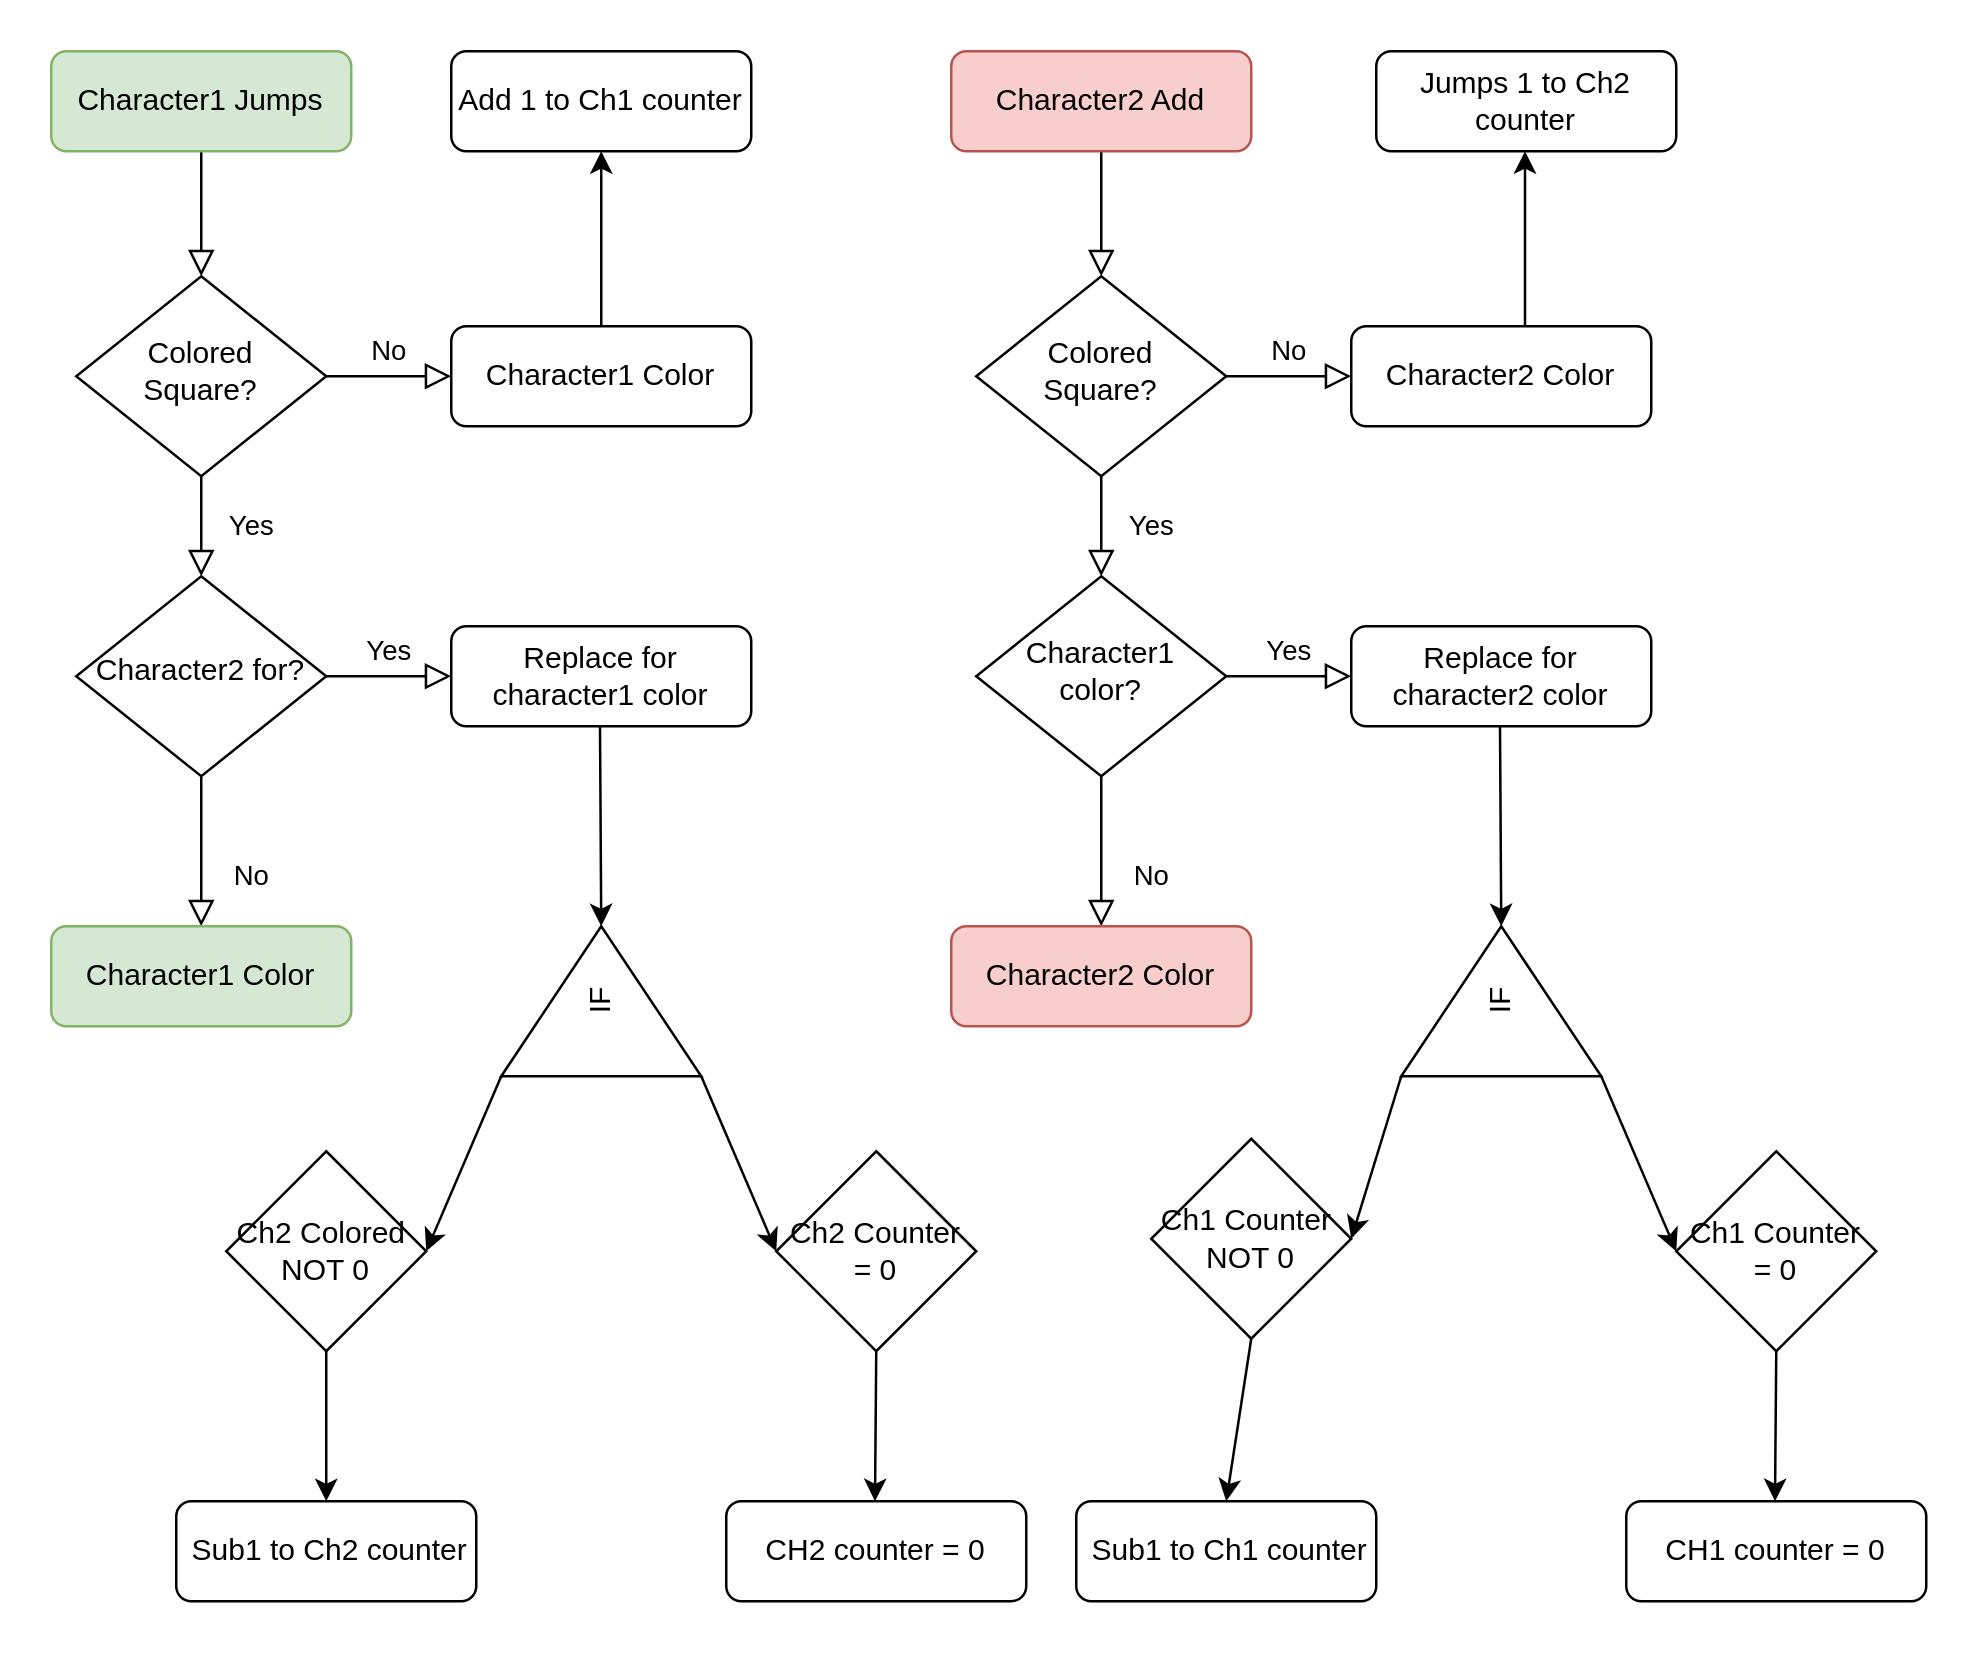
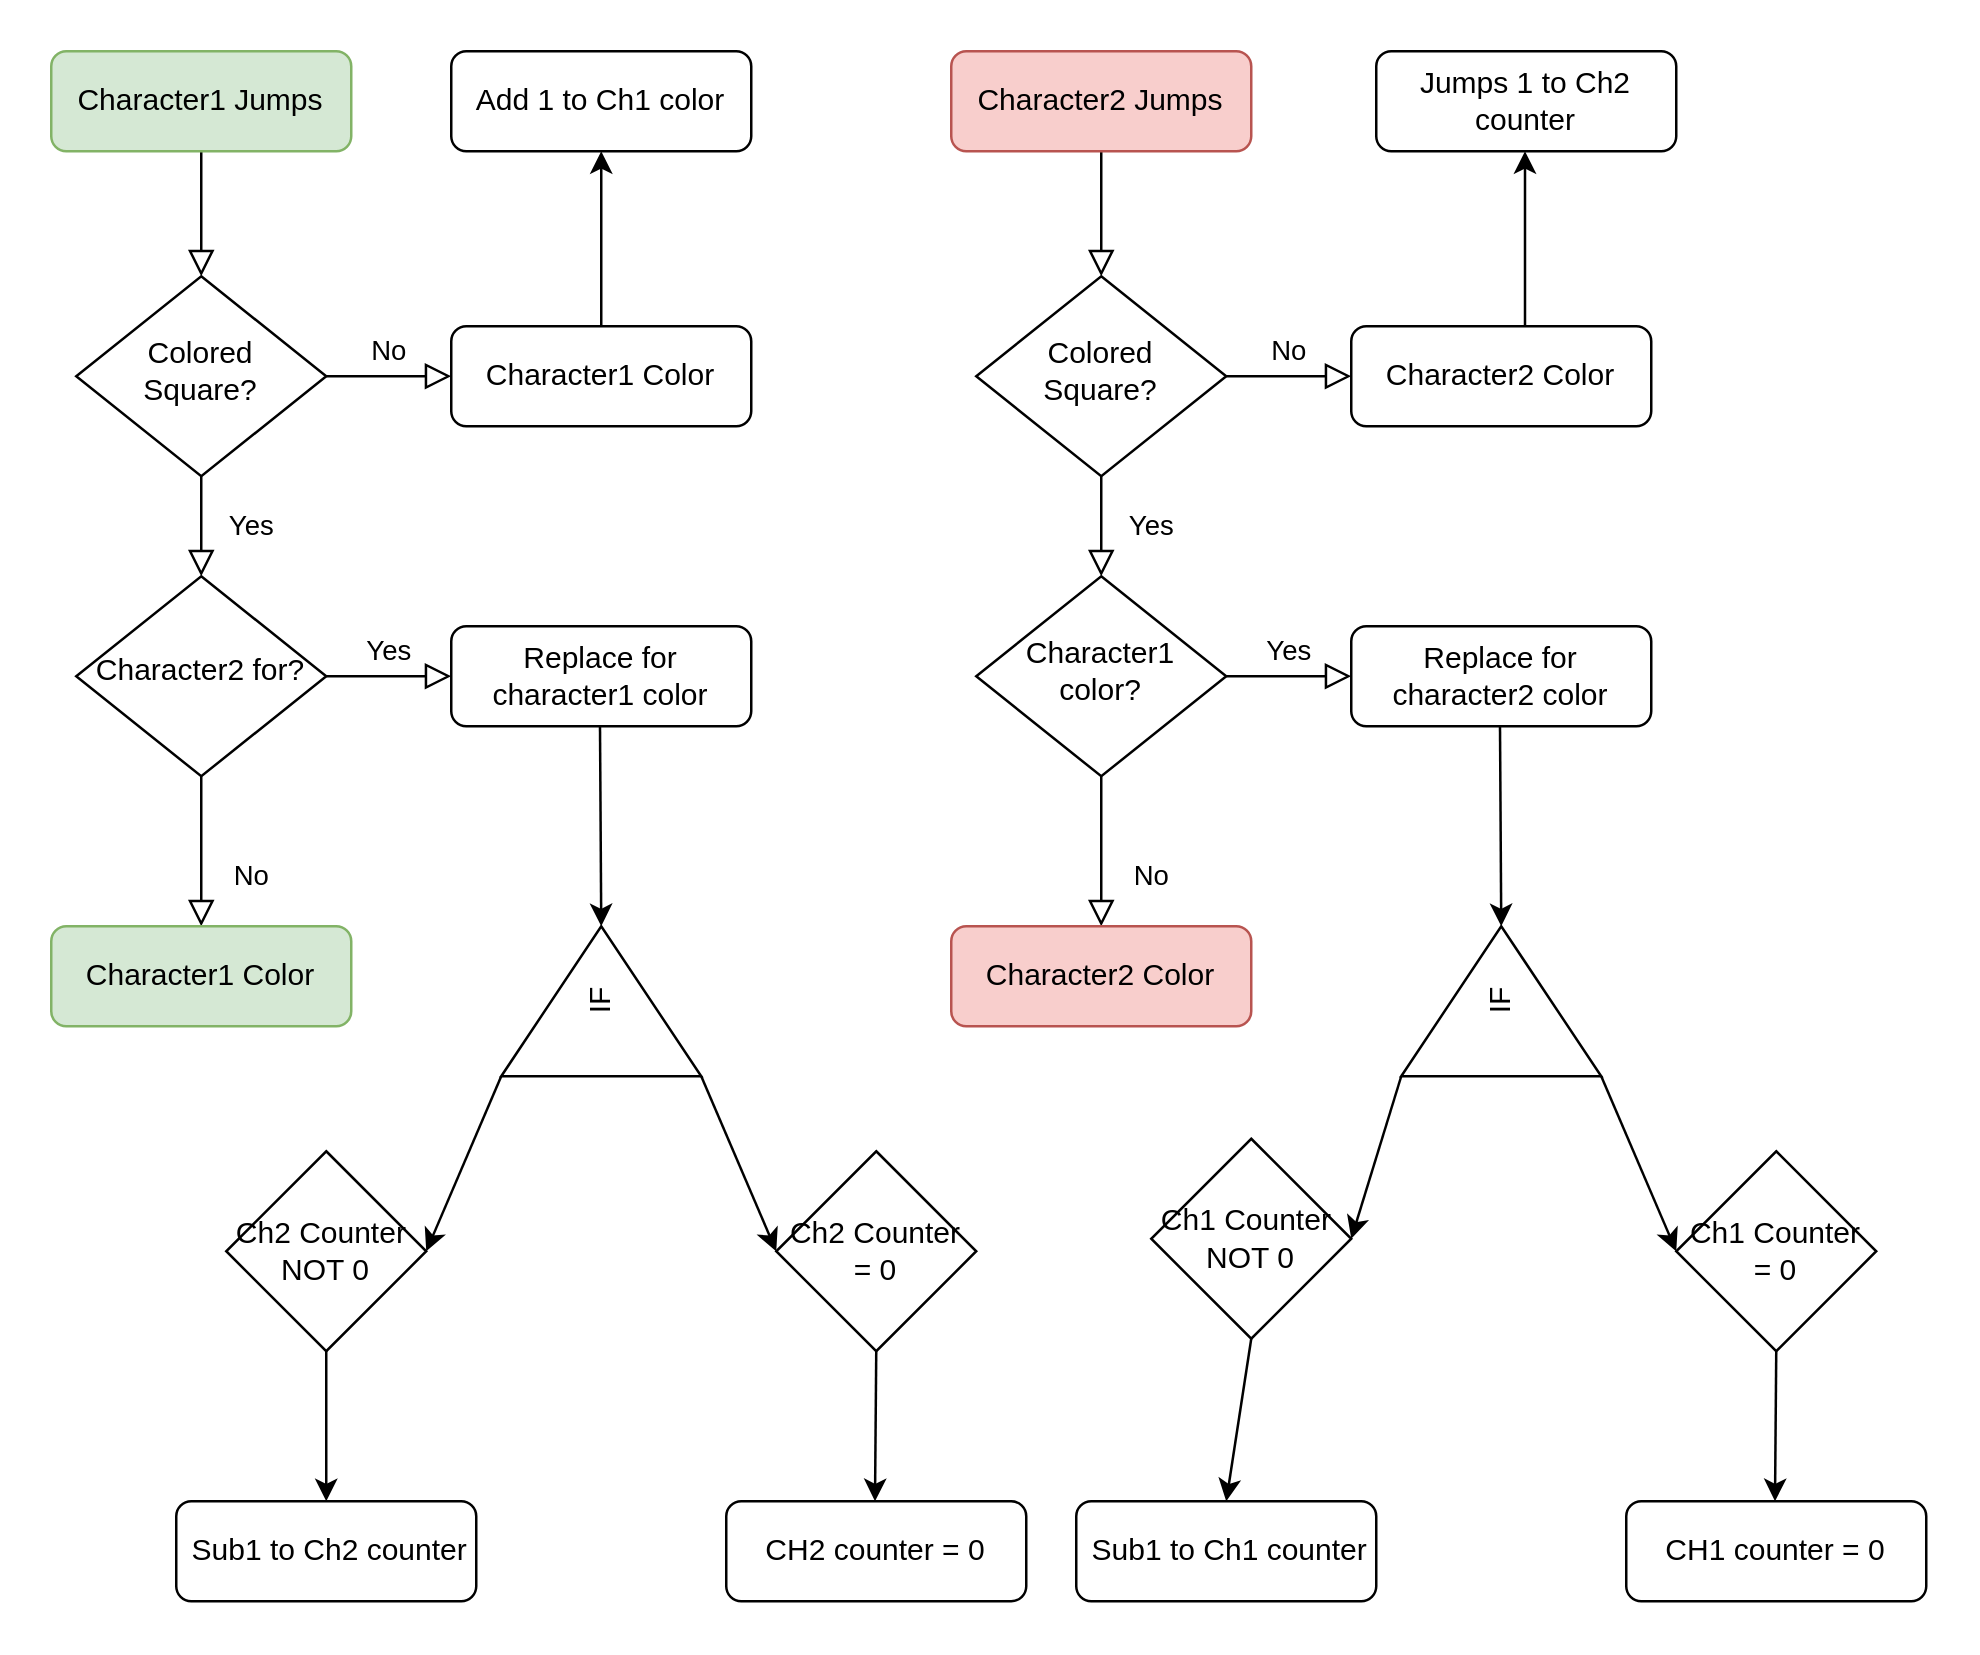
node "Add 1 to Ch1 counter": label "Add 1 to Ch1 counter" -> "Add 1 to Ch1 color"
node "Character2 Add": label "Character2 Add" -> "Character2 Jumps"
node "Ch2 Colored NOT 0": label "Ch2 Colored NOT 0" -> "Ch2 Counter NOT 0"
